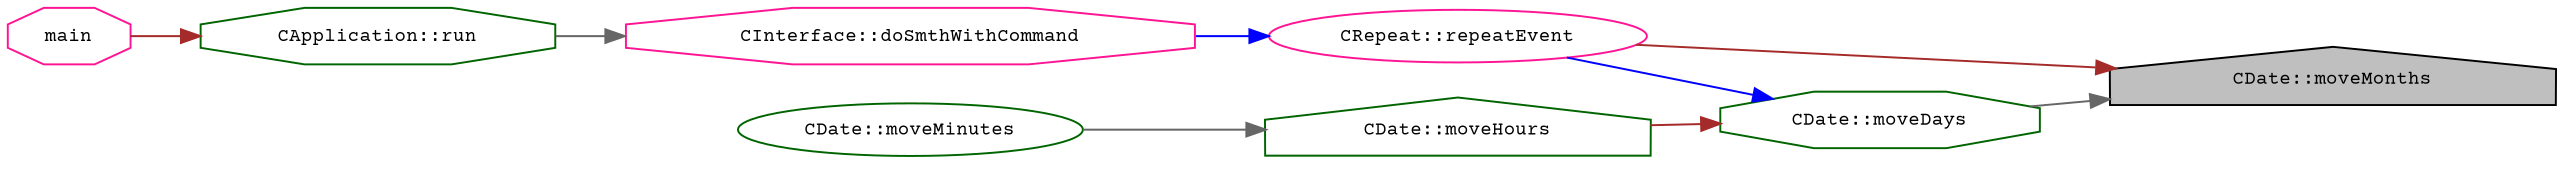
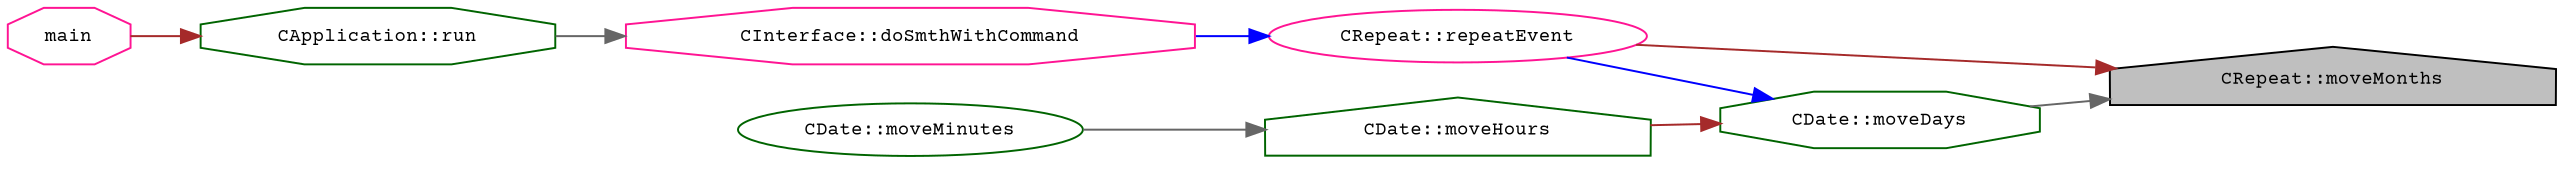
node "CDate::moveMonths": label "CDate::moveMonths" -> "CRepeat::moveMonths"
